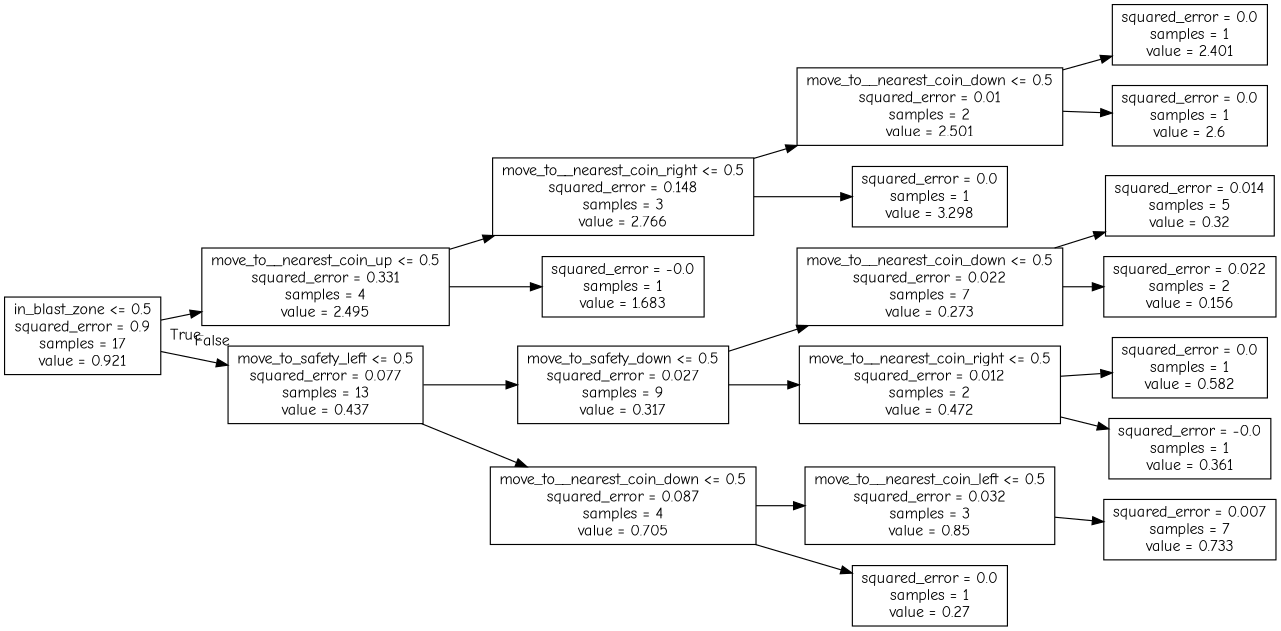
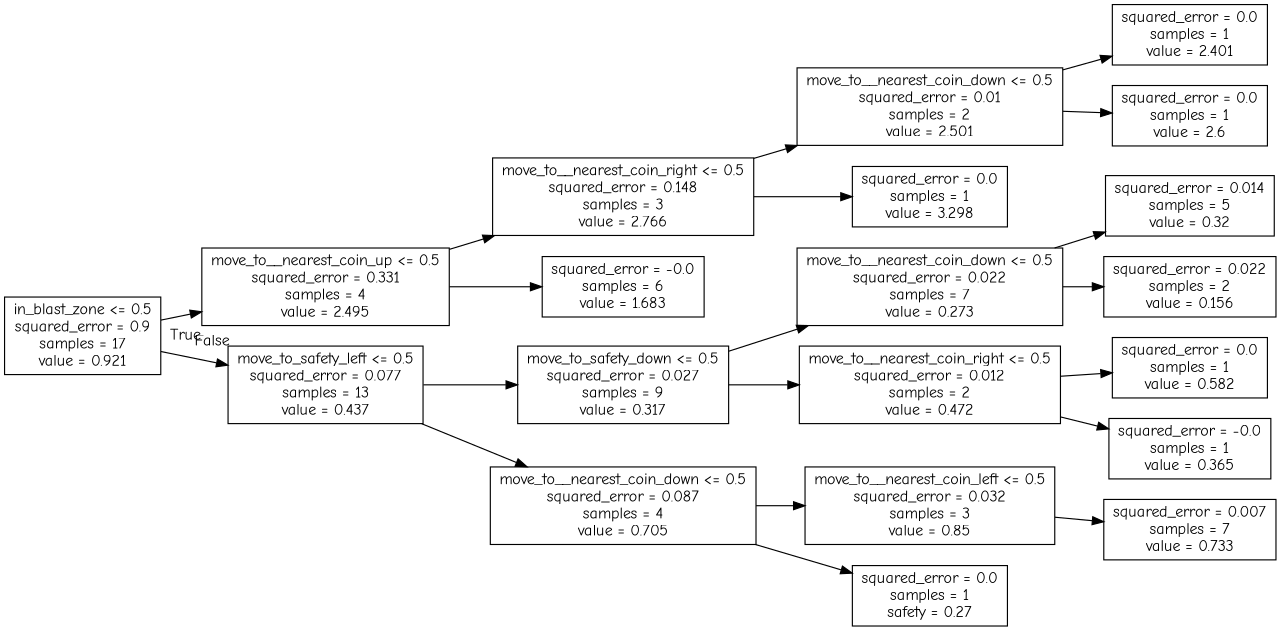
node "squared_error = -0.0 samples = 1 value = 1.683": label "squared_error = -0.0 samples = 1 value = 1.683" -> "squared_error = -0.0 samples = 6 value = 1.683"
node "squared_error = -0.0 samples = 1 value = 0.361": label "squared_error = -0.0 samples = 1 value = 0.361" -> "squared_error = -0.0 samples = 1 value = 0.365"
node "squared_error = 0.0 samples = 1 value = 0.27": label "squared_error = 0.0 samples = 1 value = 0.27" -> "squared_error = 0.0 samples = 1 safety = 0.27"
